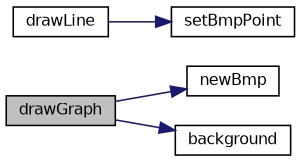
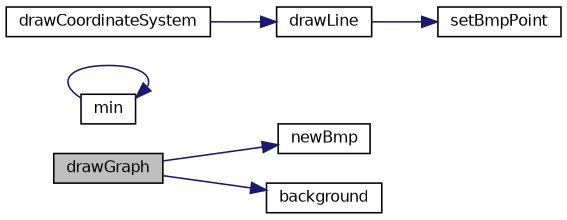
node "drawCoordinateSystem": added
node "min": added
